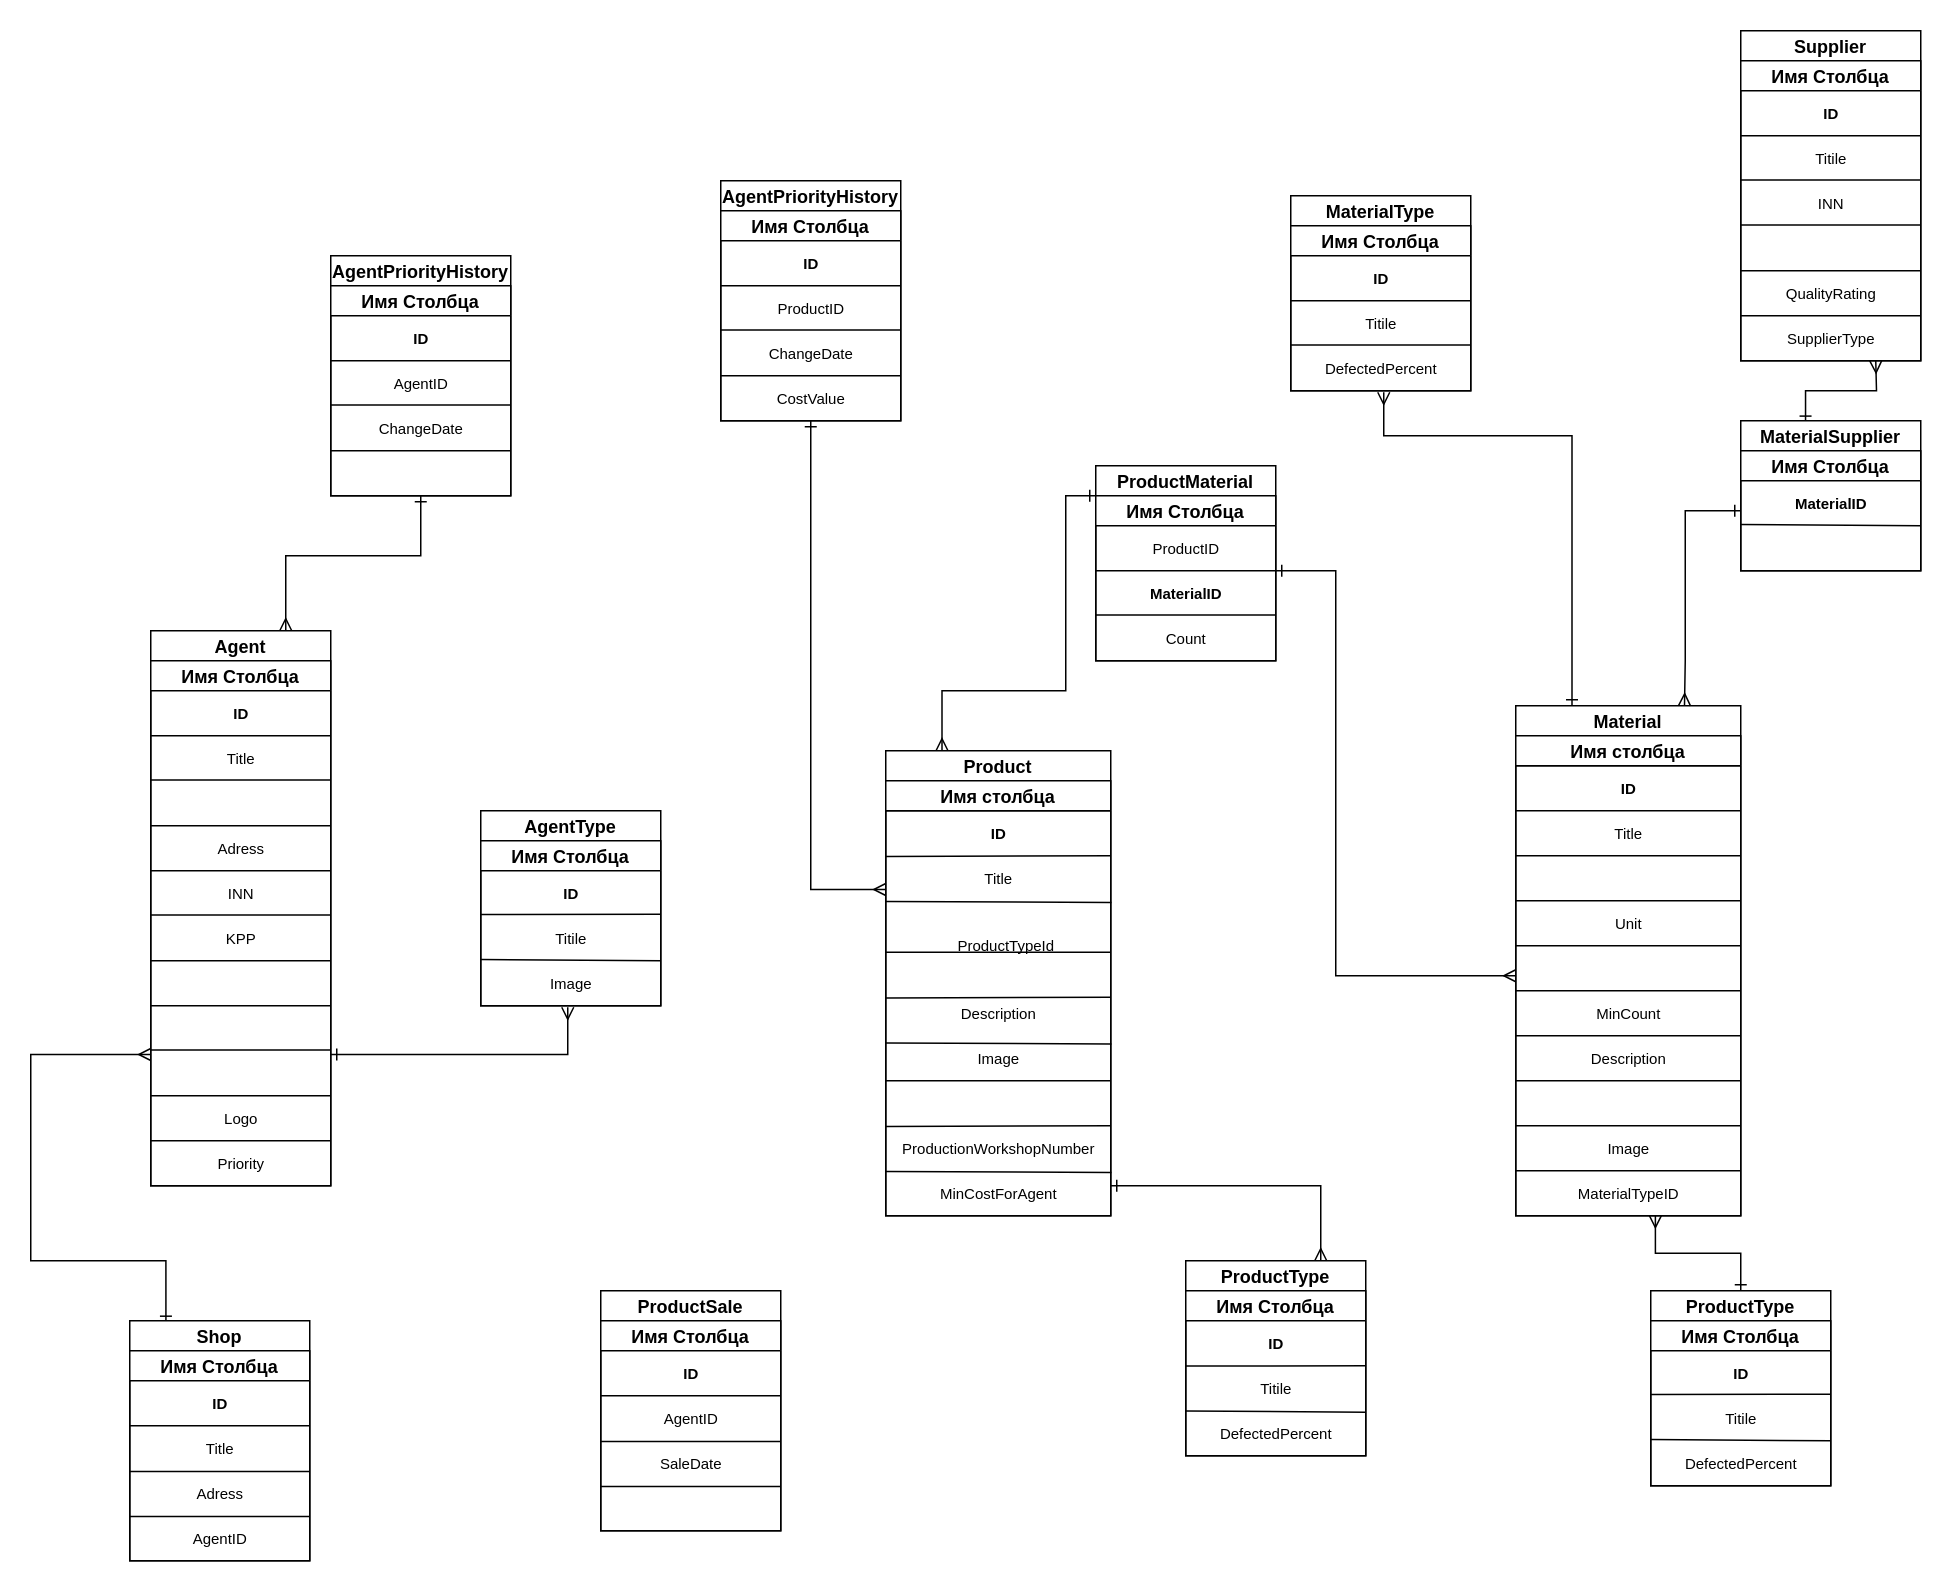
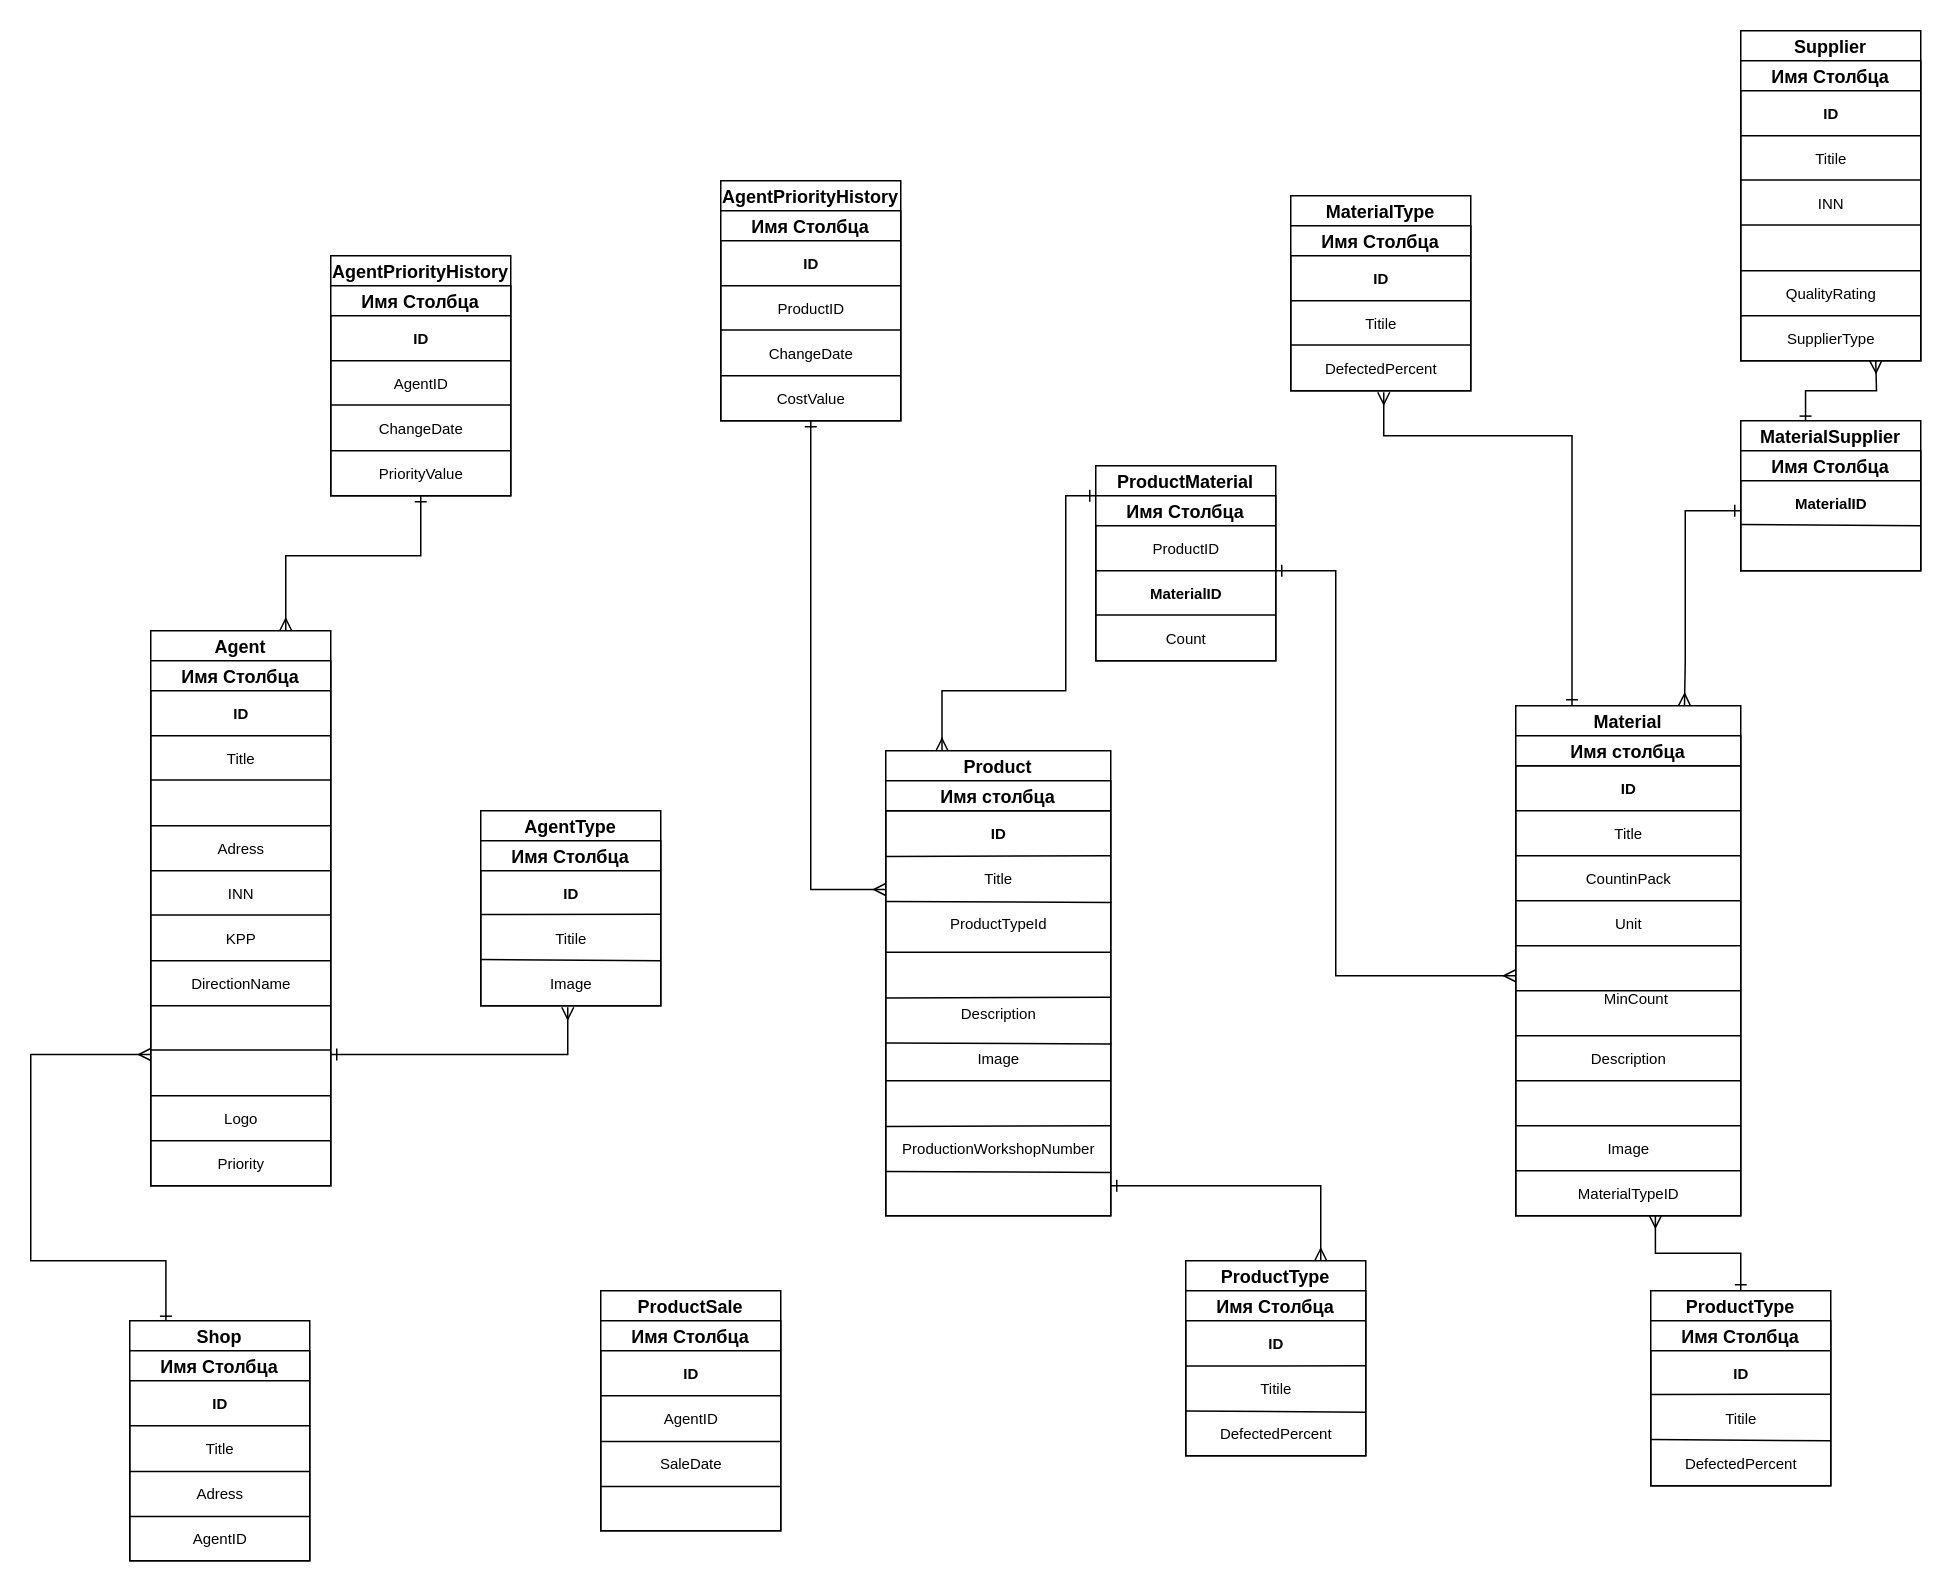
node "PriorityValue": added
node "CountinPack": added
node "ProductTypeId": moved (1006, 946) -> (998, 923)
node "DirectionName": added
node "MinCount": moved (1628, 1013) -> (1636, 998)
node "MinCostForAgent": removed
